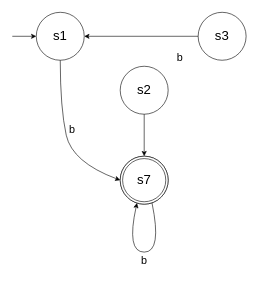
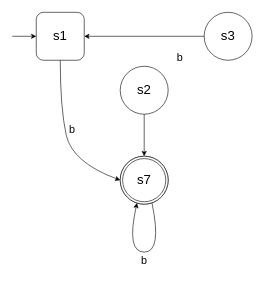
node "s1": shape ellipse -> rounded rectangle
node "s3": moved (222, 36) -> (228, 36)
